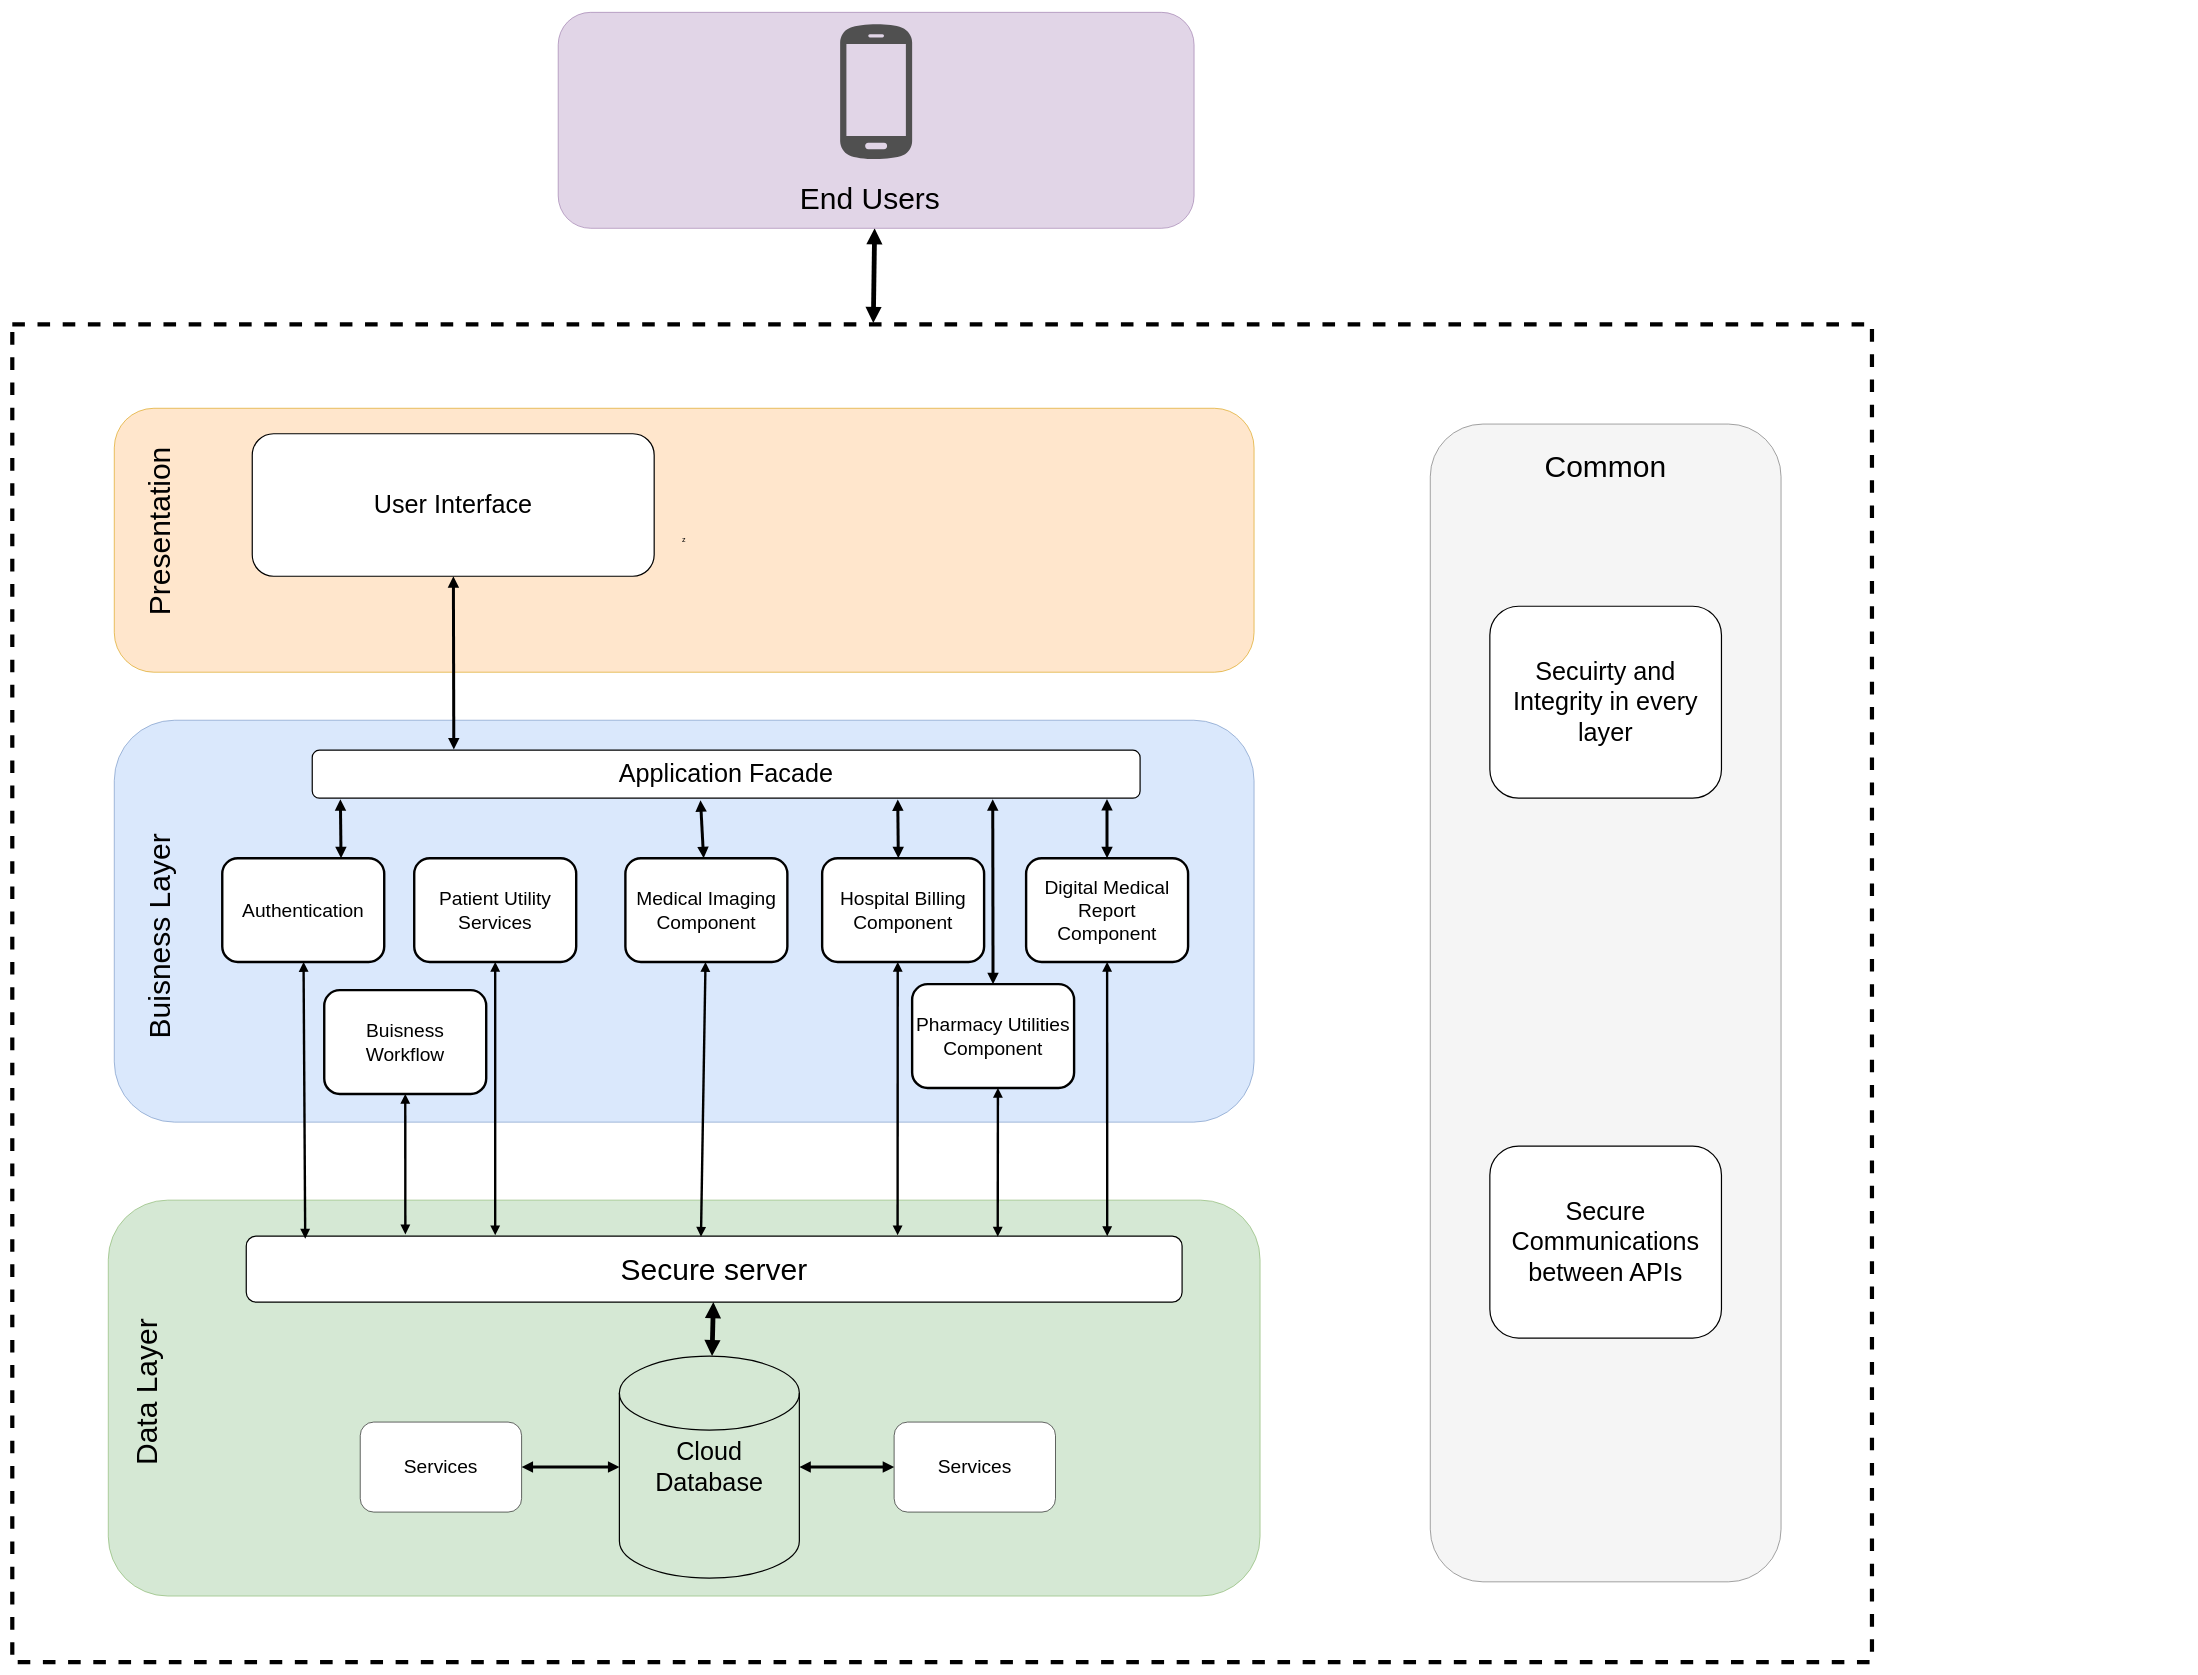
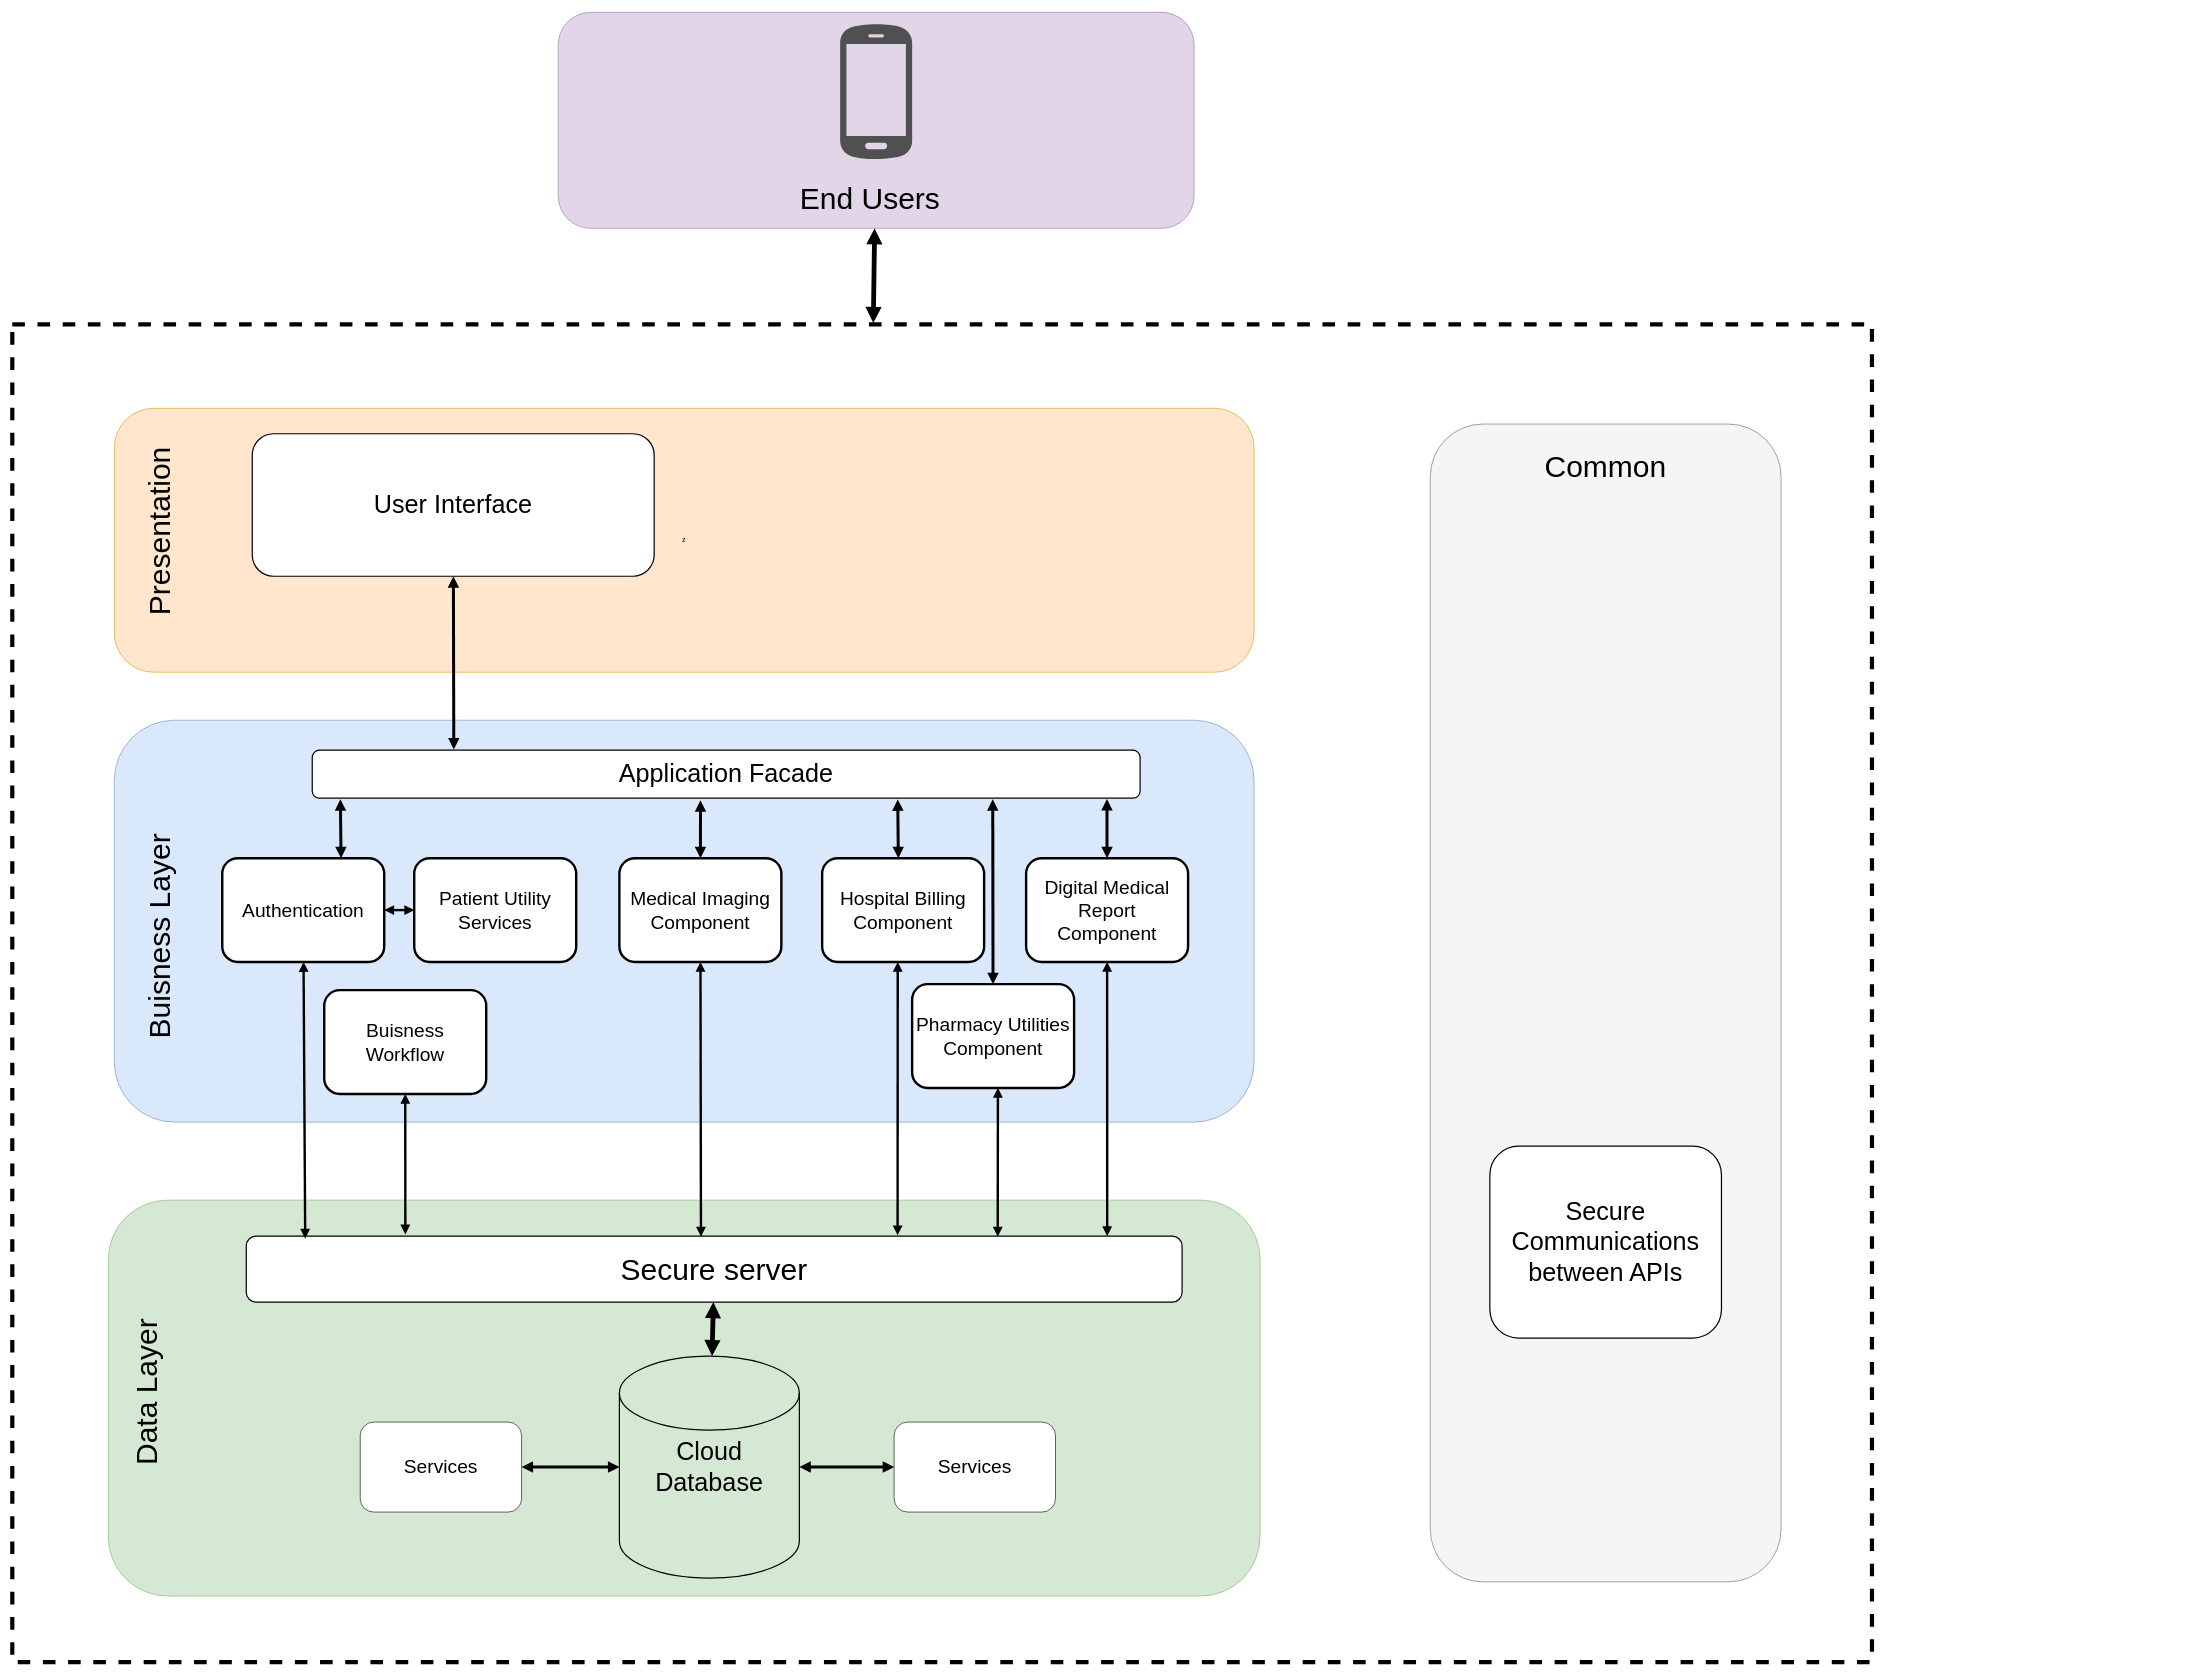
node "Secuirty and Integrity in every layer": removed
node "Medical Imaging Component": moved (707, 910) -> (701, 910)
edge "Patient Utility Services" -- "Secure server": now "Patient Utility Services" -- "Authentication"
